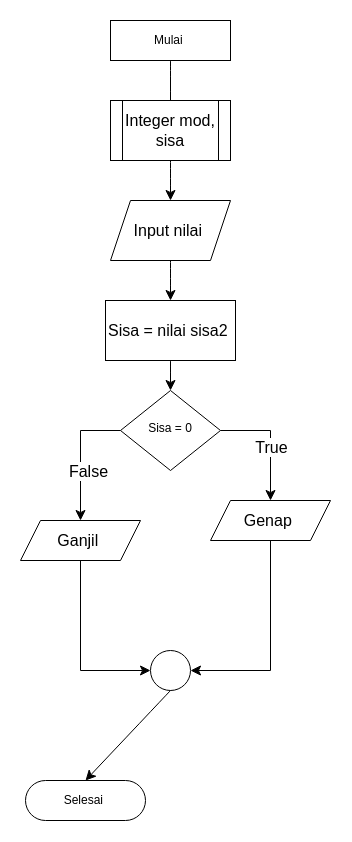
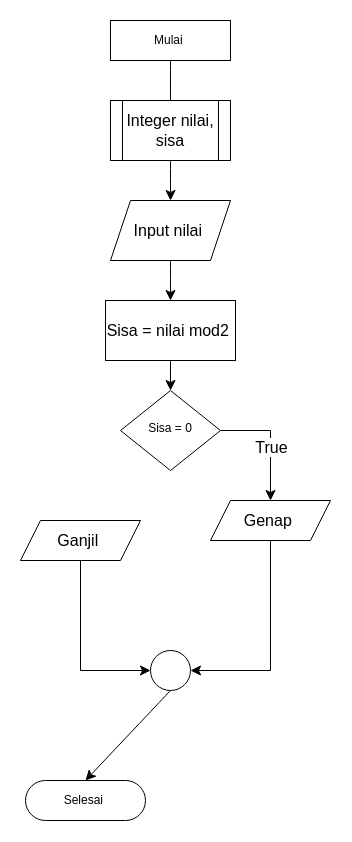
node "Integer mod, sisa": label "Integer mod, sisa" -> "Integer nilai, sisa"
node "Sisa = nilai sisa2": label "Sisa = nilai sisa2" -> "Sisa = nilai mod2"
edge "Sisa = 0" -> "Ganjil": removed, label "False"
